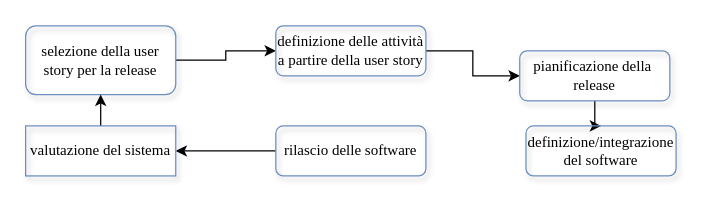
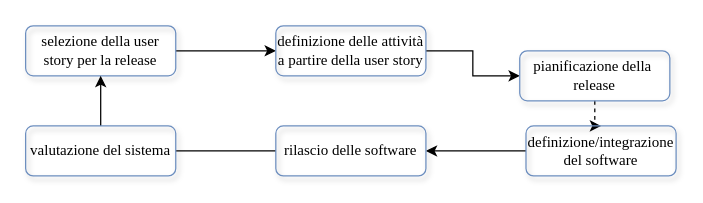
node "selezione della user story per la release": size 150x69 -> 150x50
edge "pianificazione della release" -> "definizione/integrazione del software": style solid -> dashed
node "valutazione del sistema": shape rectangle -> rounded rectangle
edge "rilascio delle software" -> "valutazione del sistema": arrowhead classic -> none
edge "definizione/integrazione del software" -> "rilascio delle software": added
